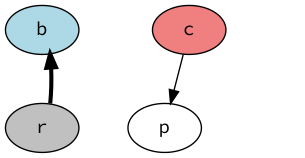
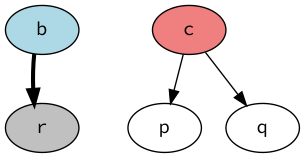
edge "r" -> "b": reversed
node "q": added
